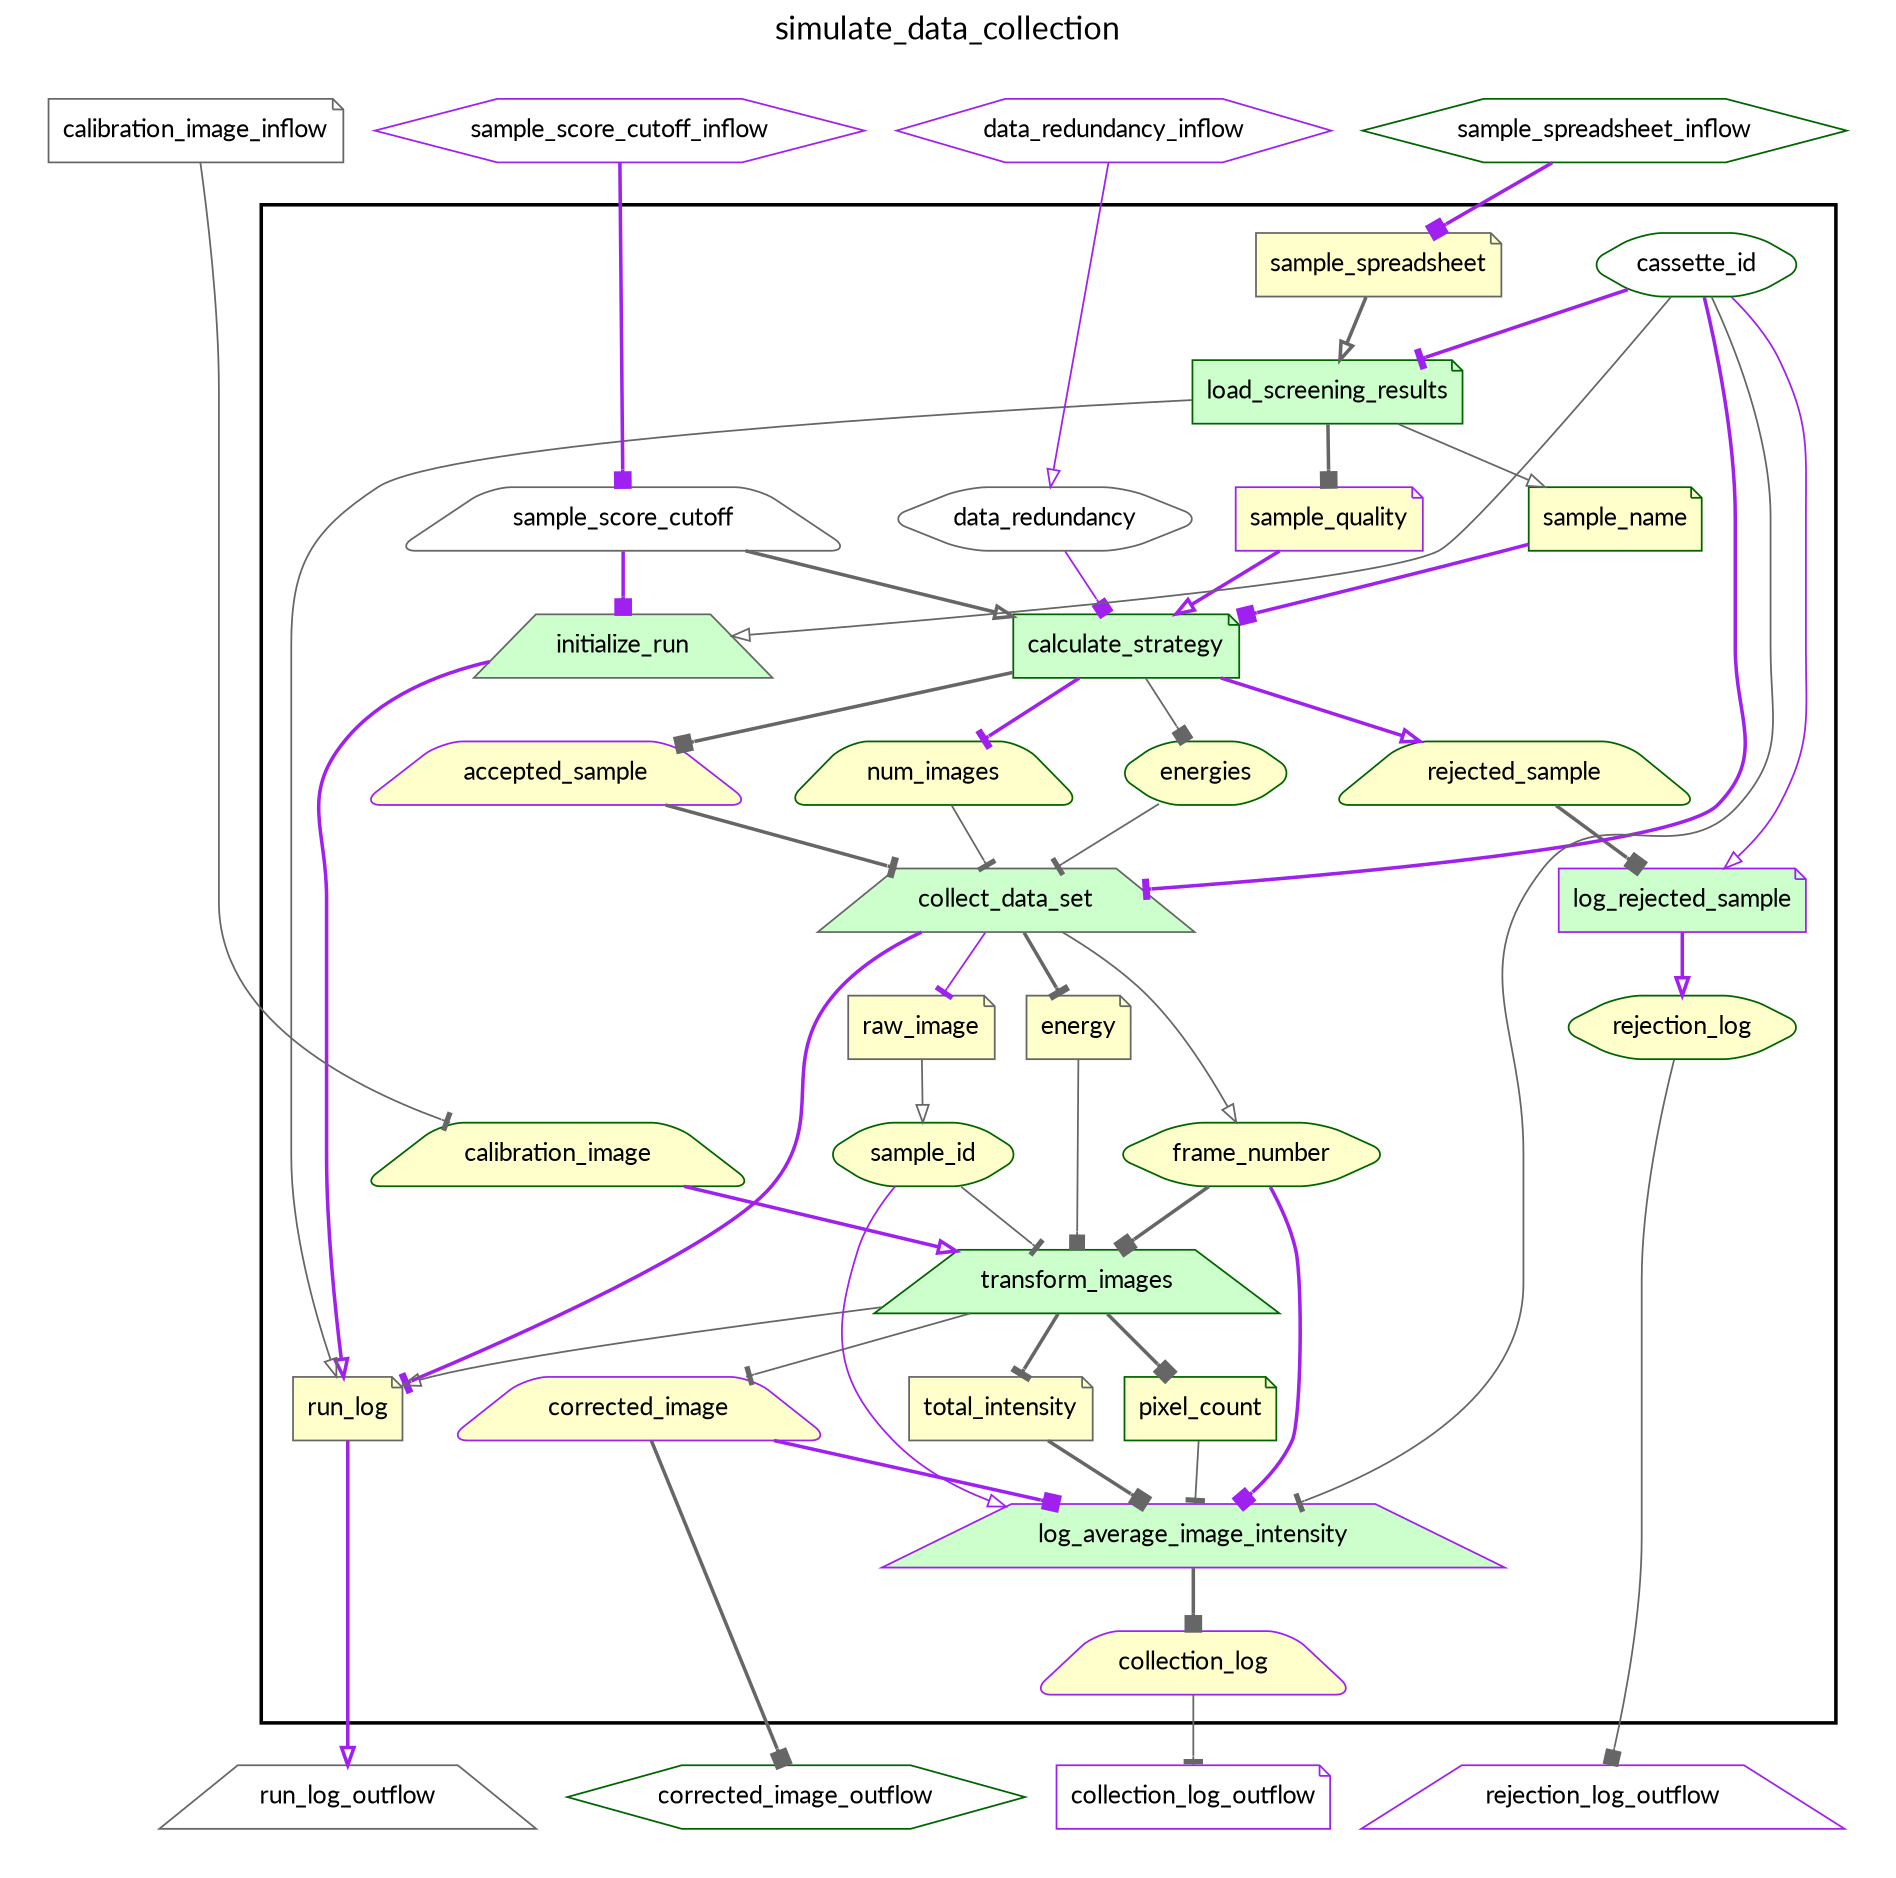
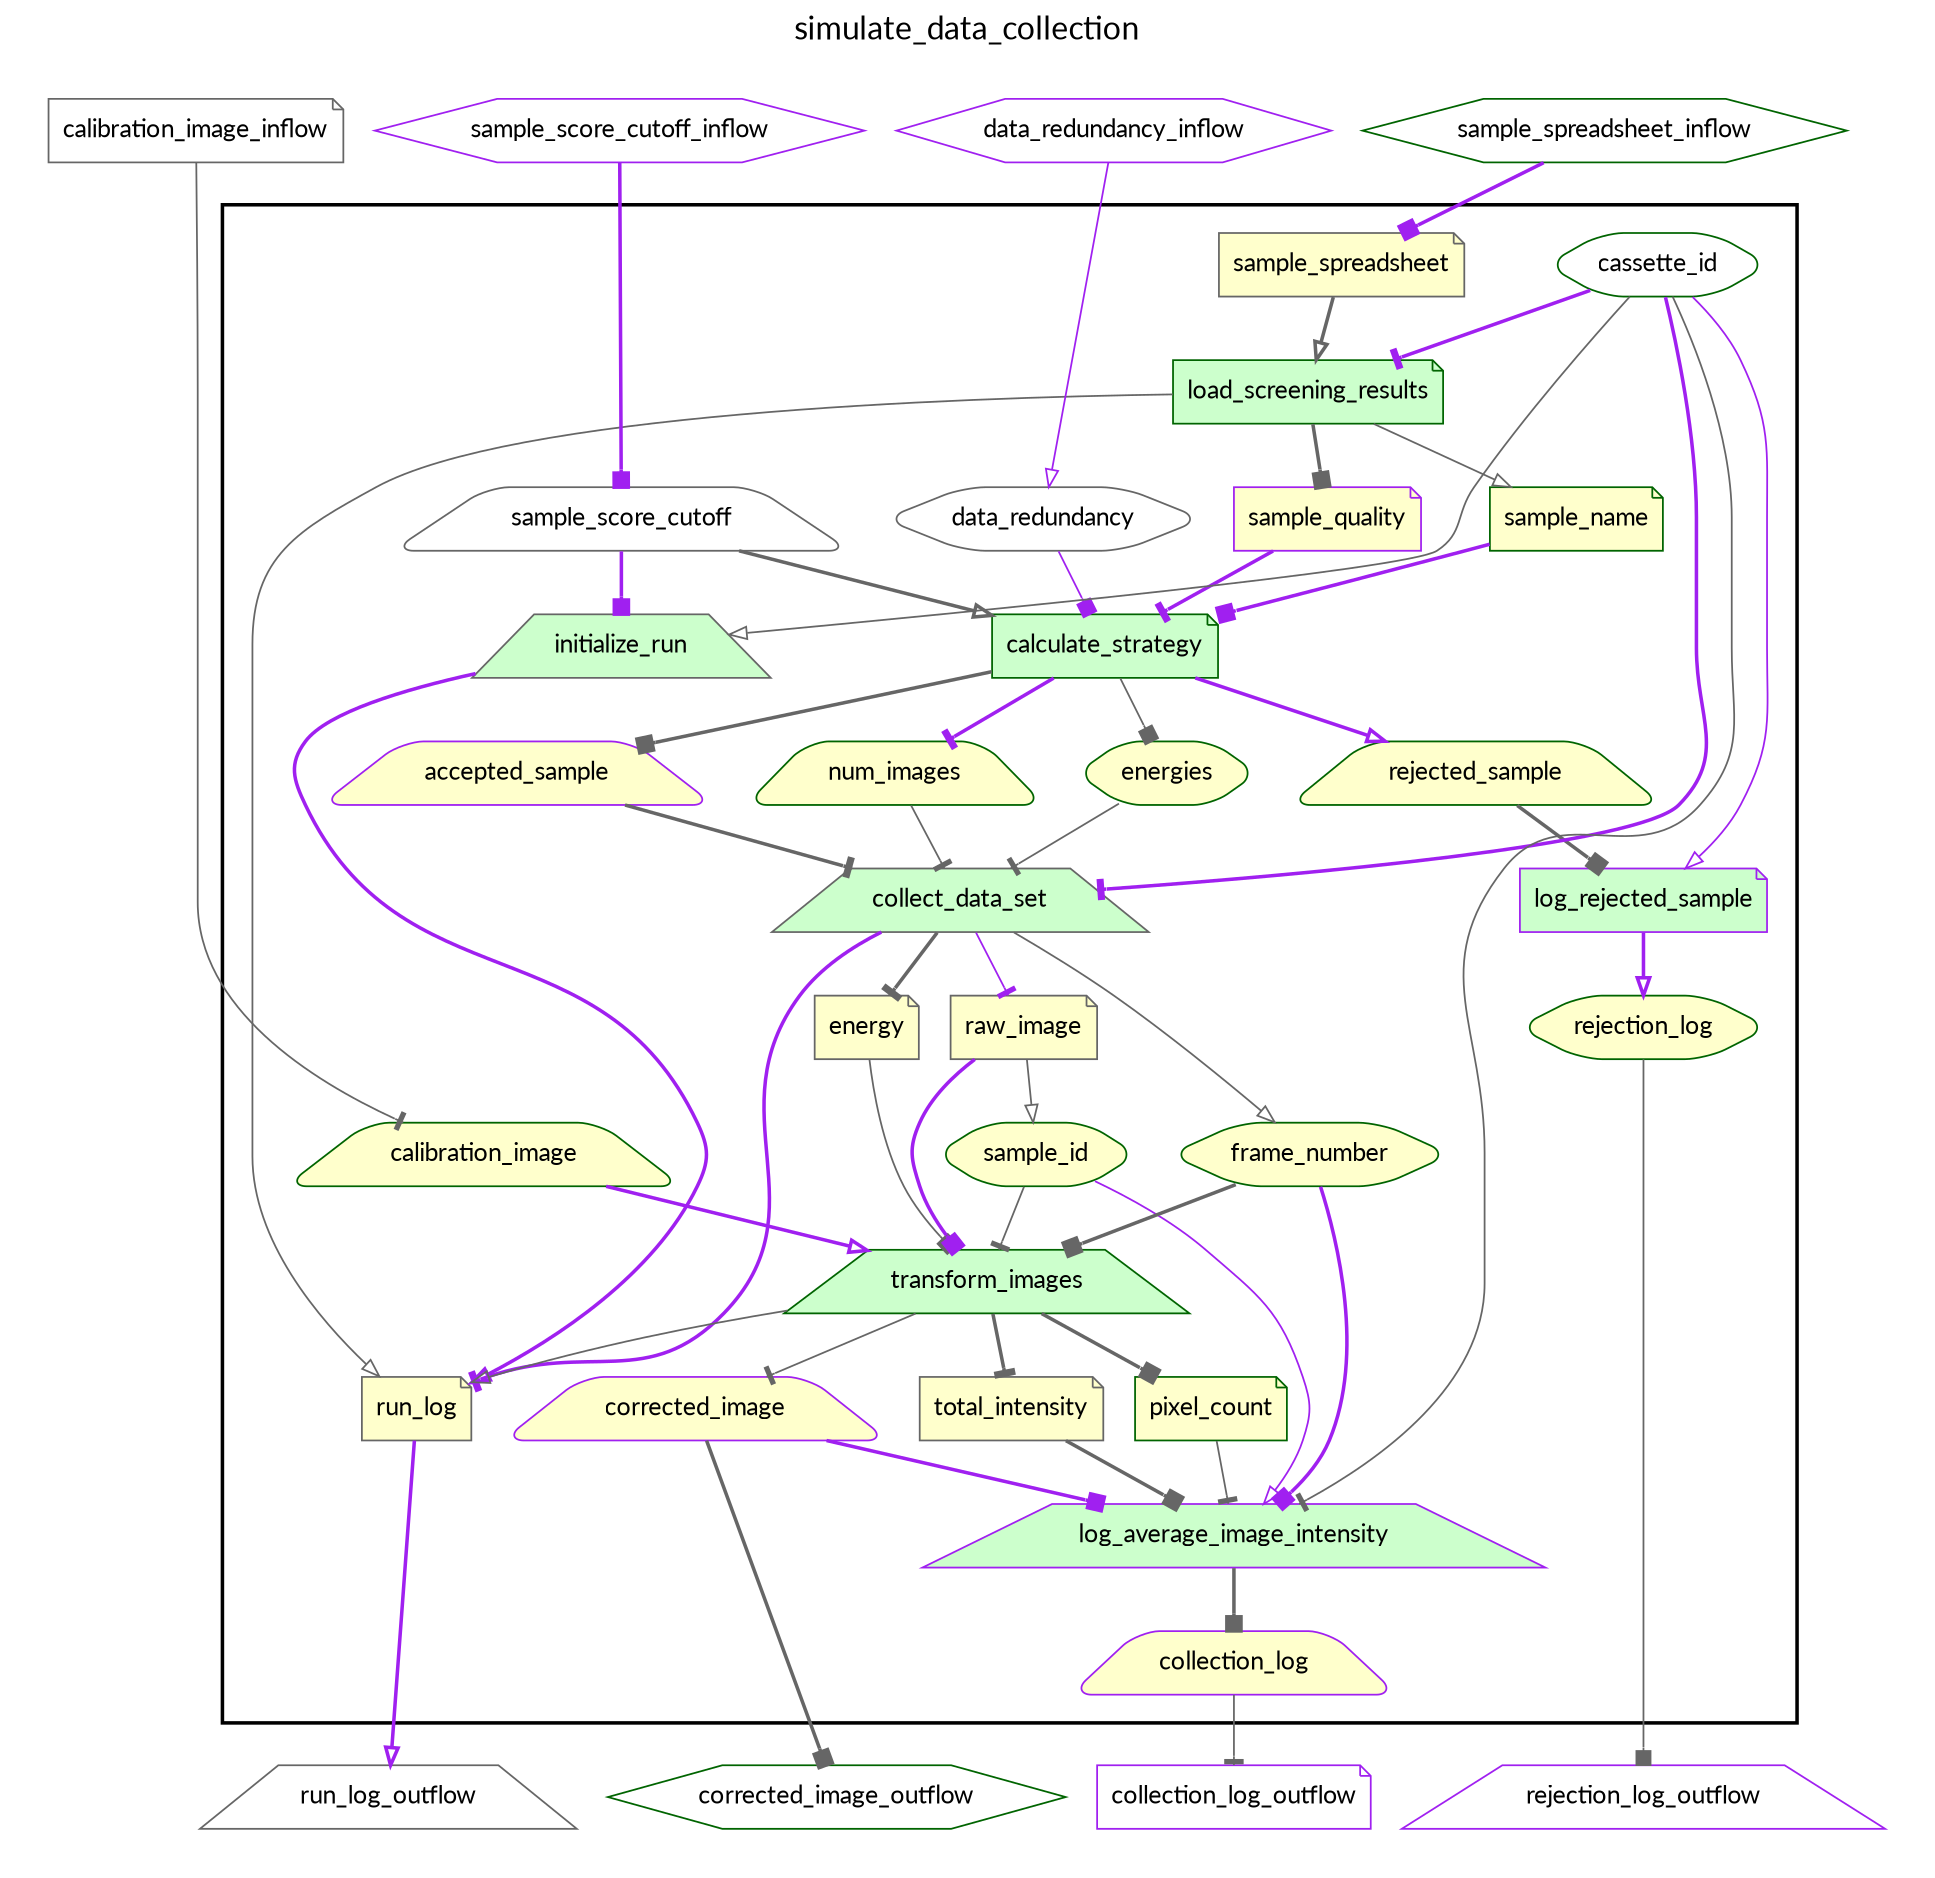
edge "sample_quality" -> "calculate_strategy": arrowhead onormal -> tee
edge "raw_image" -> "transform_images": added
